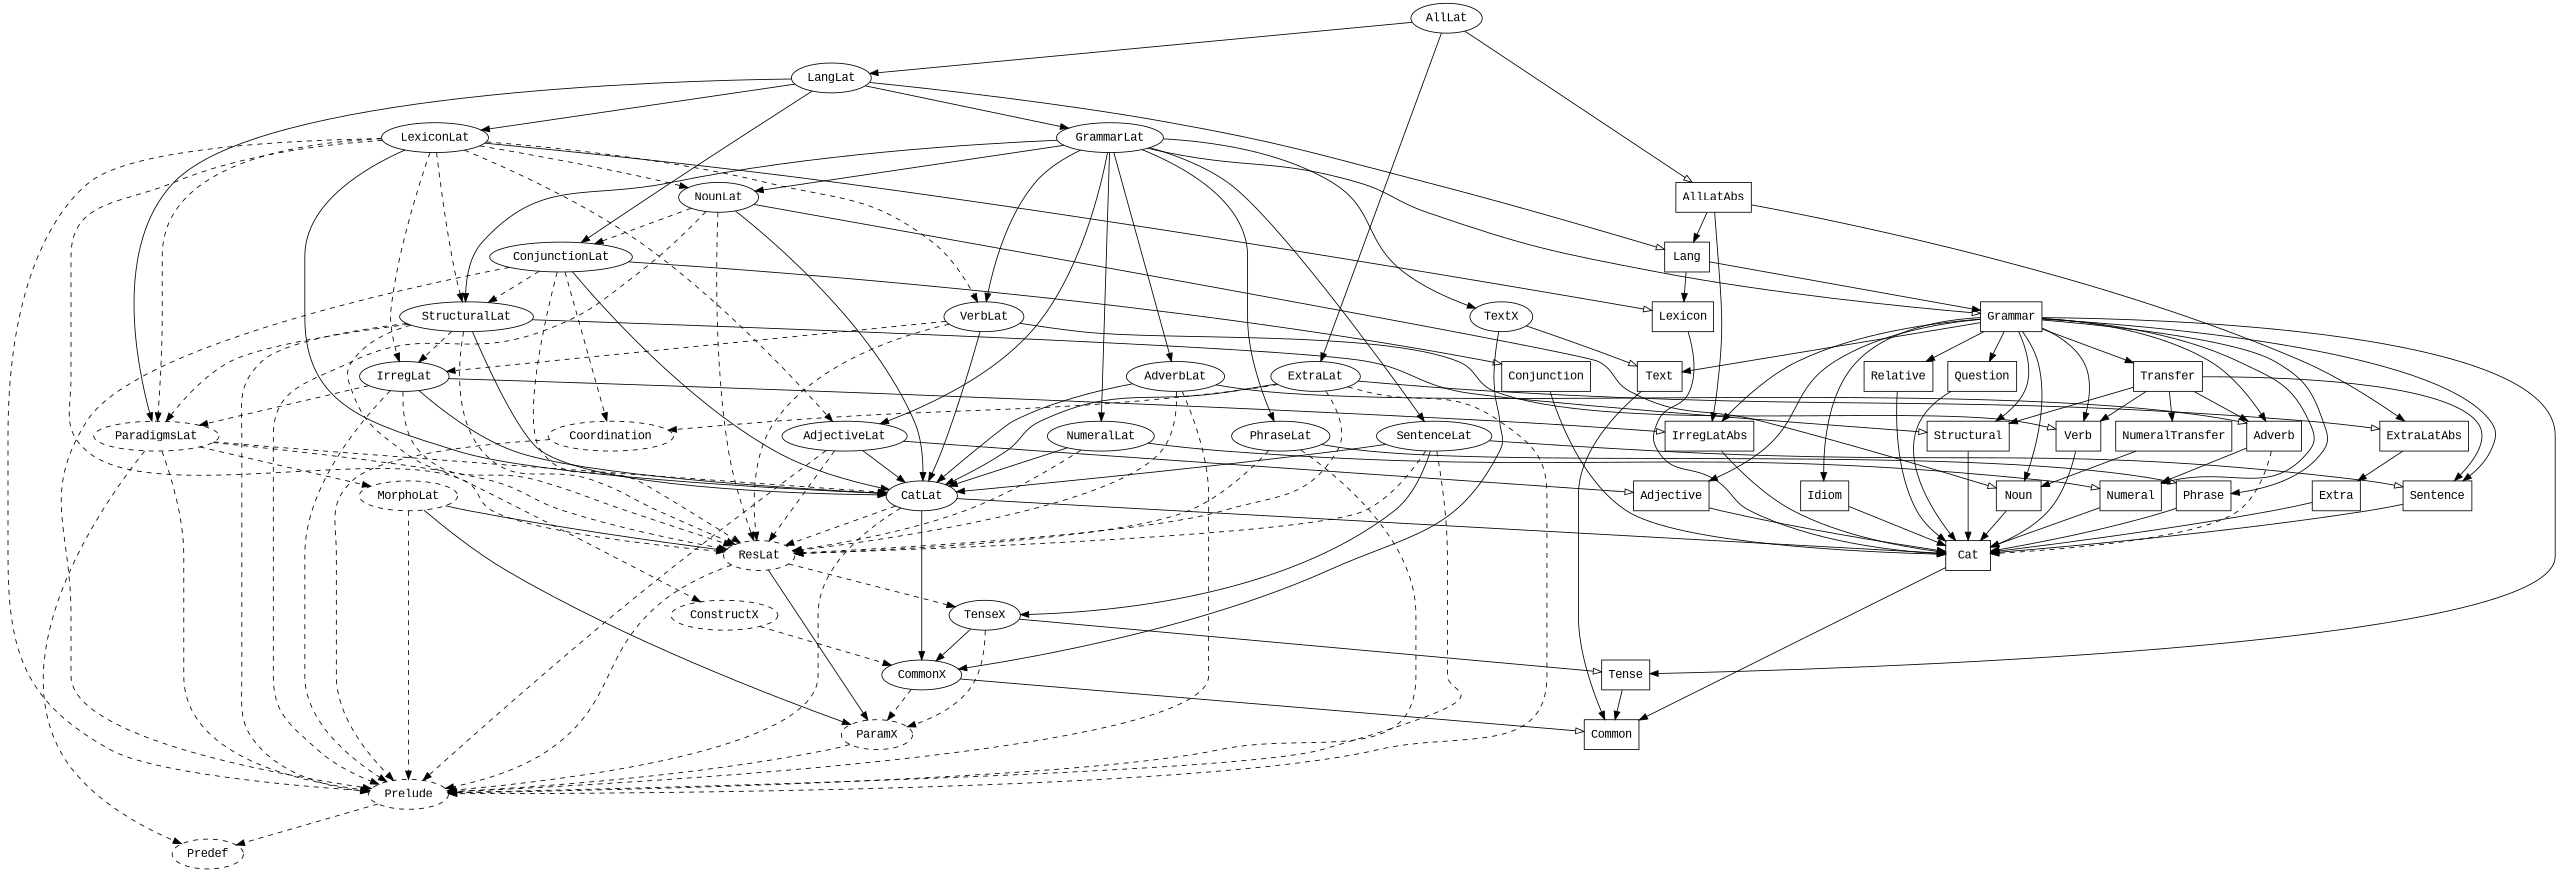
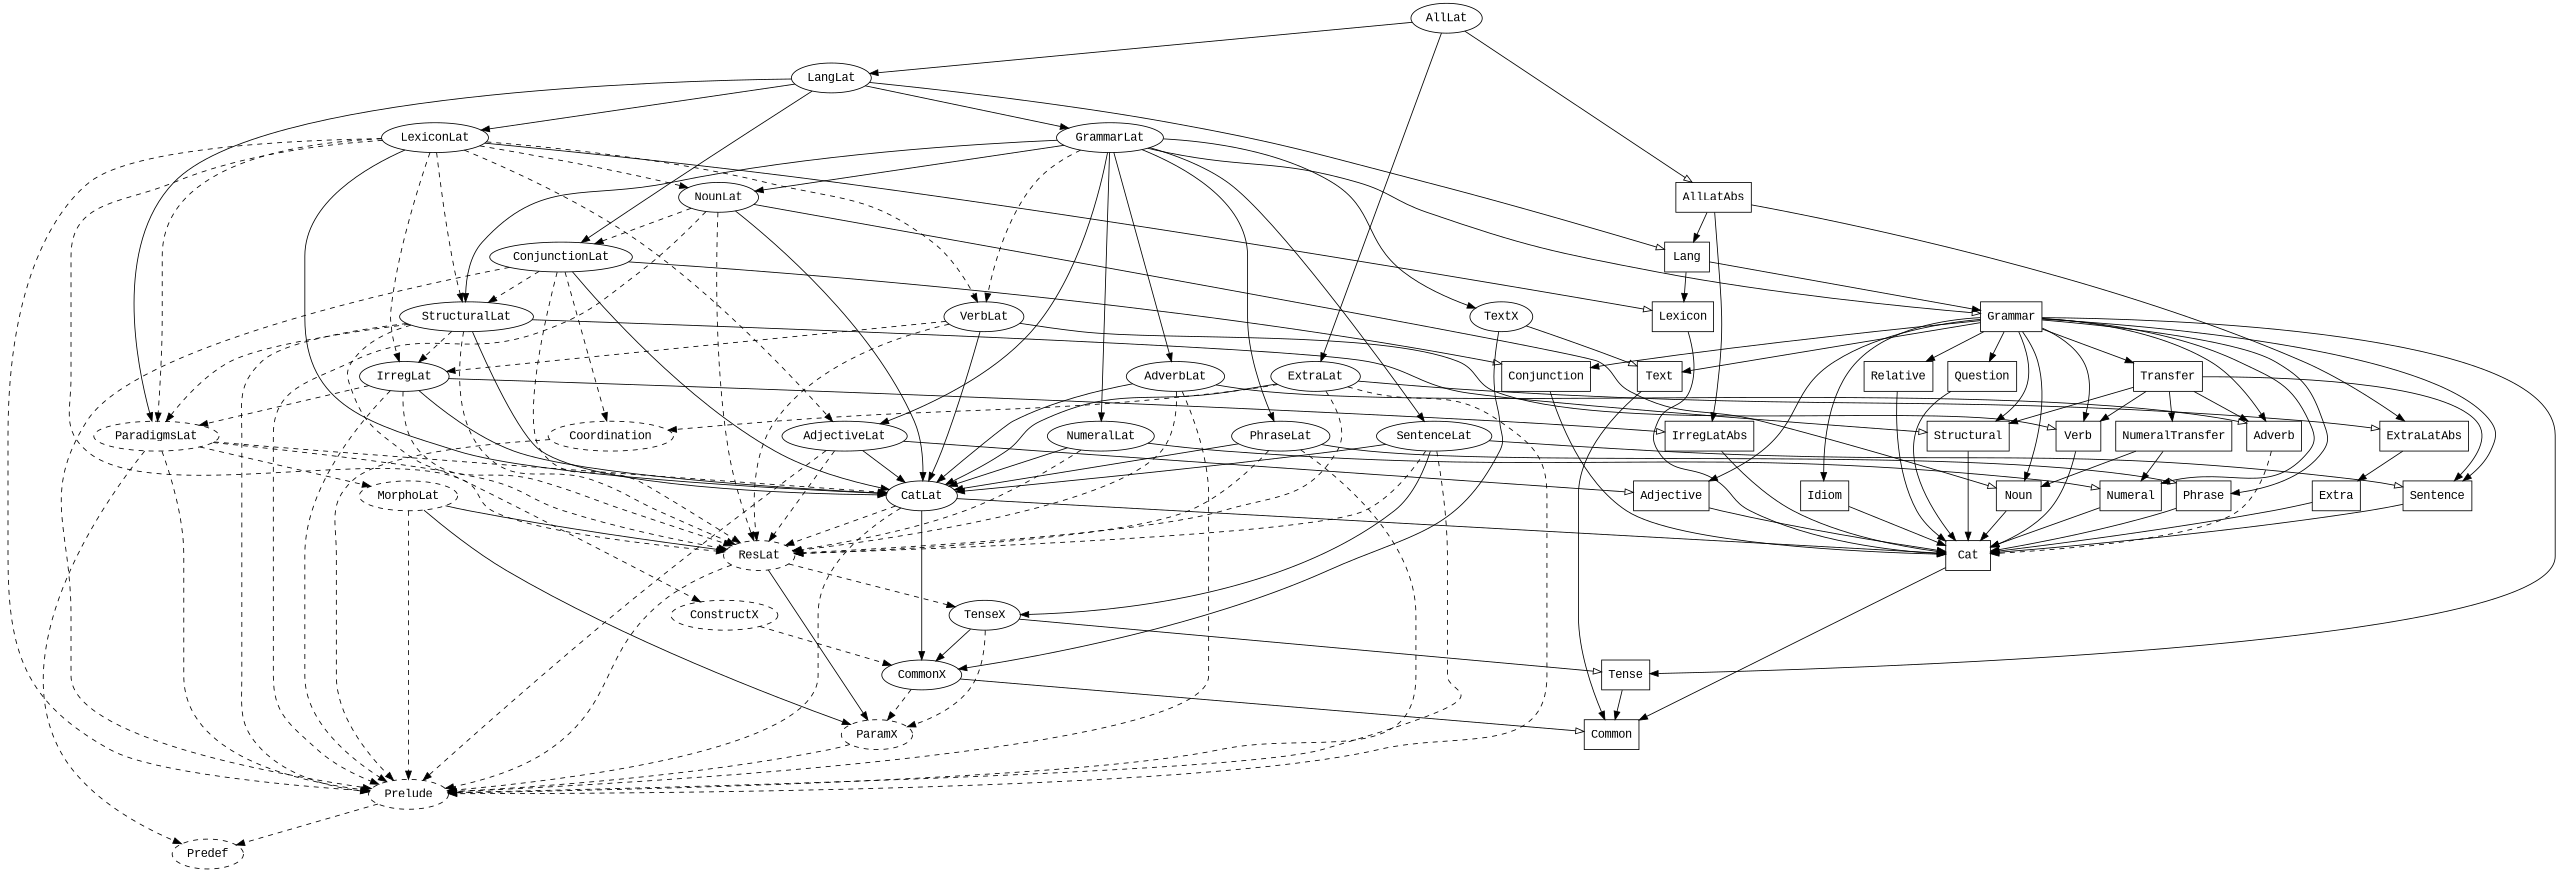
edge "GrammarLat" -> "VerbLat": style solid -> dashed
edge "Grammar" -> "IrregLatAbs": now "Grammar" -> "Conjunction"
edge "Adverb" -> "Numeral": now "NumeralTransfer" -> "Numeral"
edge "PhraseLat" -> "CatLat": added
